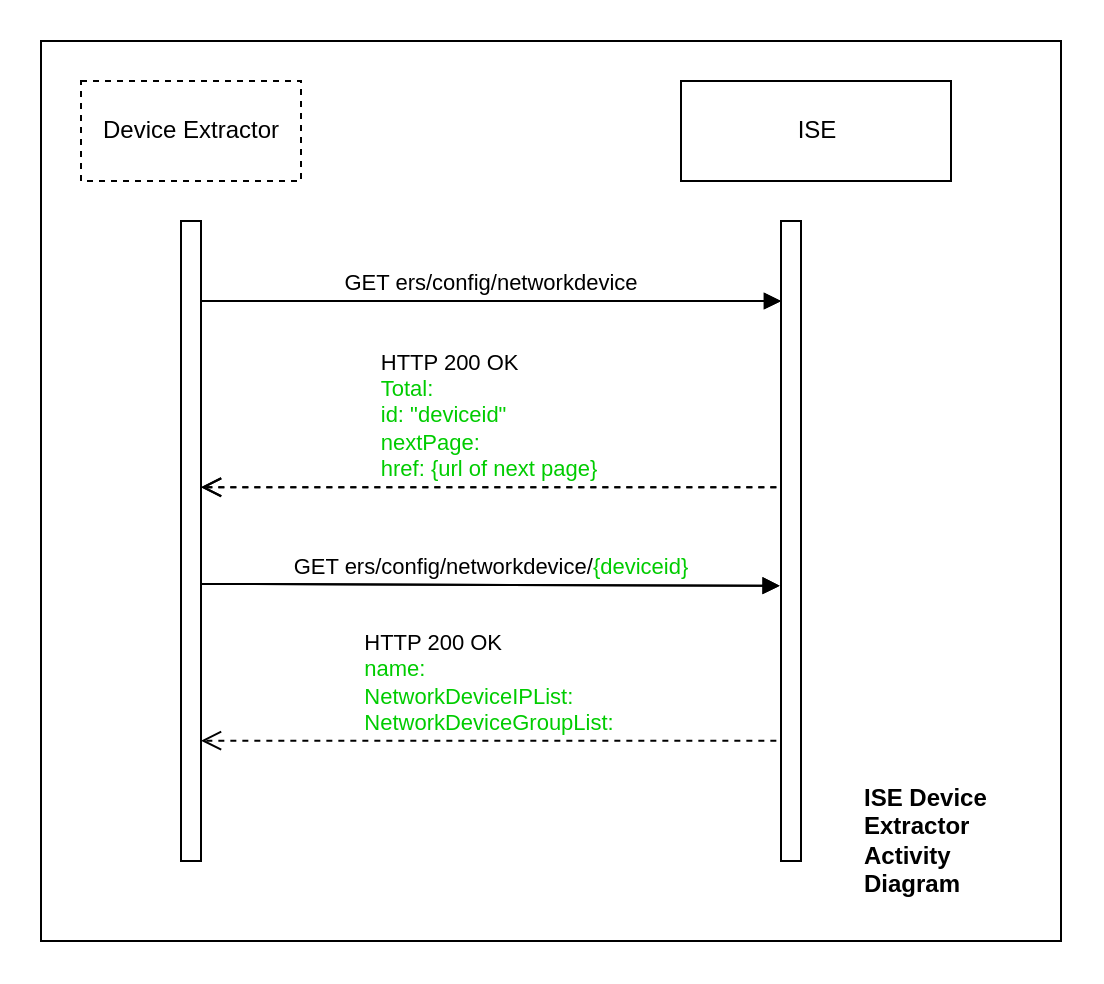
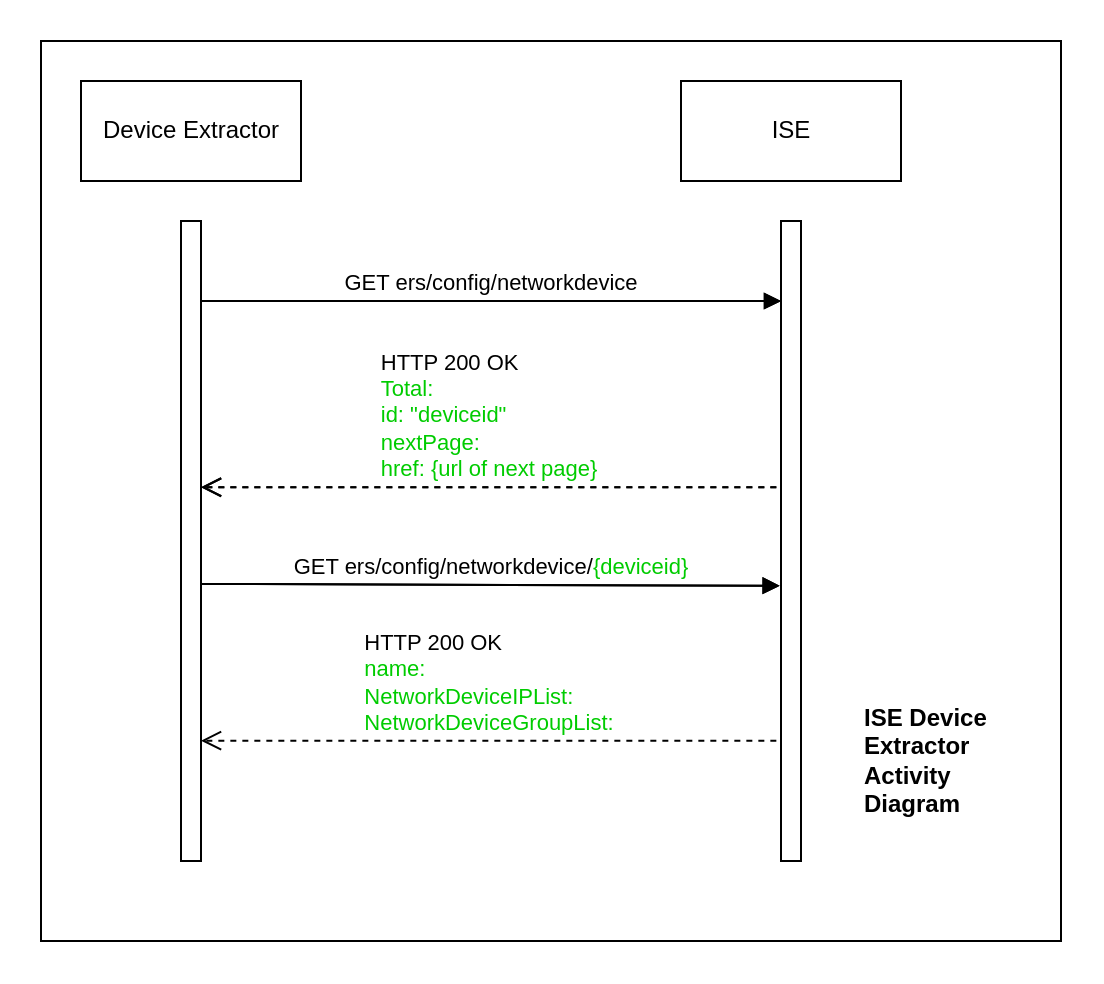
node "Device Extractor": style dashed -> solid
node "ISE": size 270x100 -> 220x100
node "ISE Device Extractor Activity Diagram": moved (941, 841) -> (941, 761)
